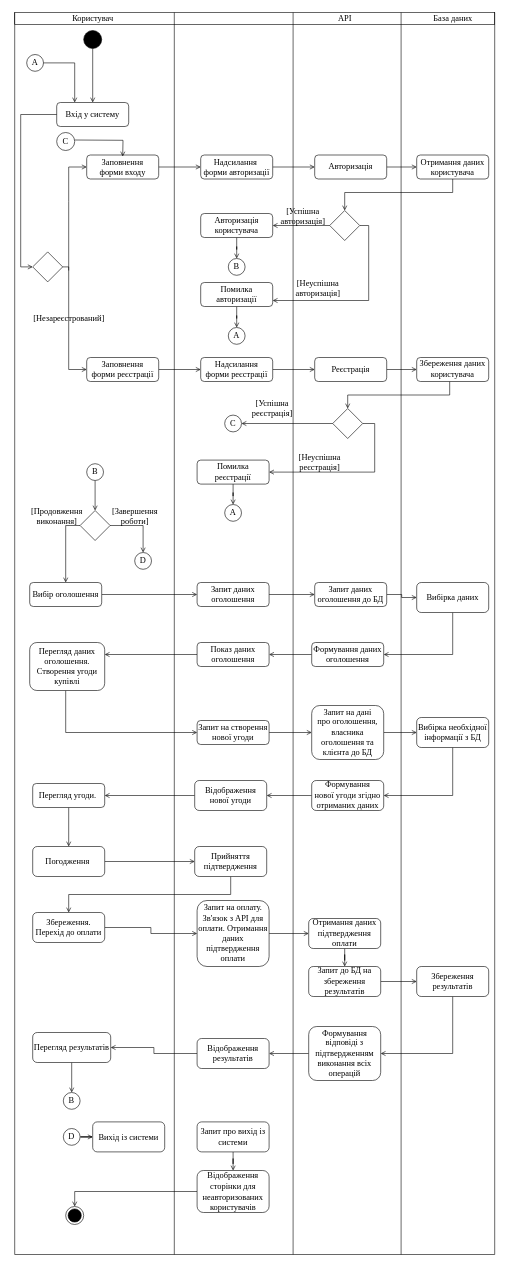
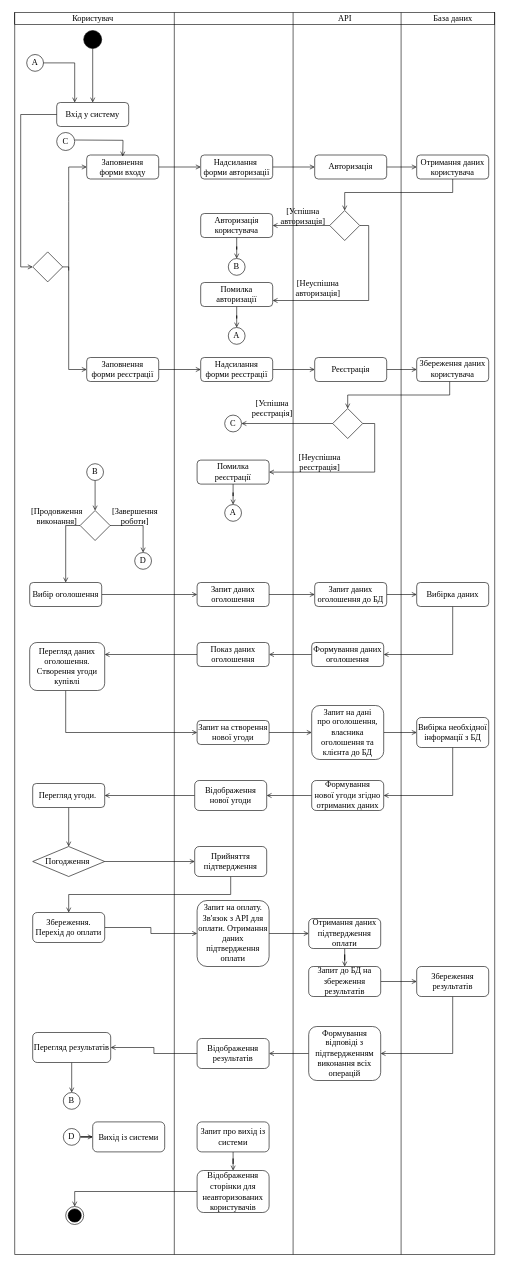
node "[Незареєстрований]": removed
node "Вибірка даних": size 72x30 -> 72x24
node "Погодження": shape rounded rectangle -> diamond
